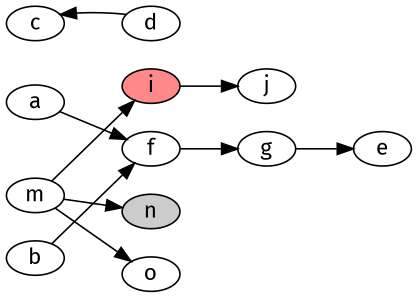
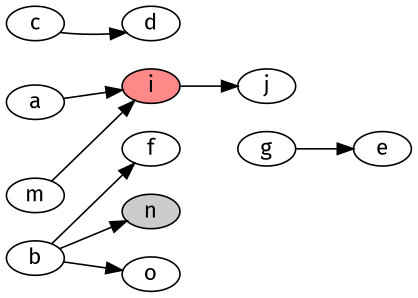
edge "d" -> "c": reversed
edge "a" -> "f": now "a" -> "i"
edge "f" -> "g": removed
edge "m" -> "n": now "b" -> "n"
edge "m" -> "o": now "b" -> "o"
